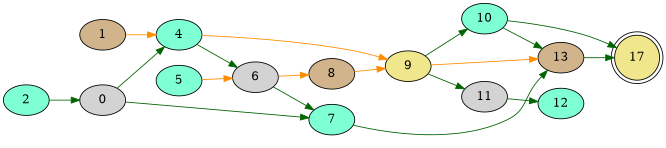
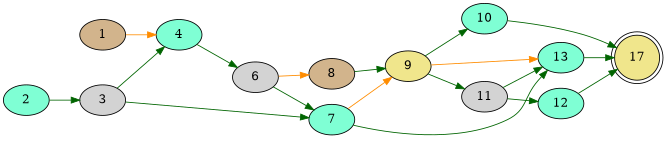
edge "10" -> "13": now "11" -> "13"
edge "4" -> "9": now "7" -> "9"
node "13": fillcolor tan -> aquamarine
edge "8" -> "9": color darkorange -> darkgreen
node "5": removed
edge "12" -> "17": added
node "0": label "0" -> "3"
